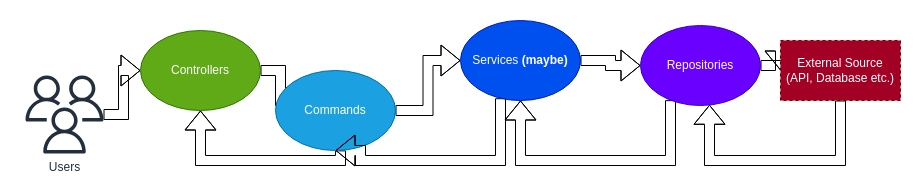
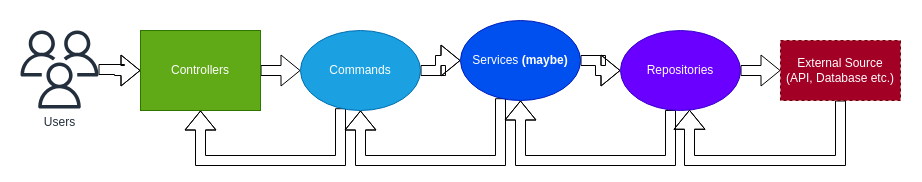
node "Repositories": moved (701, 66) -> (681, 71)
node "Controllers": shape ellipse -> rectangle
node "Commands": moved (336, 111) -> (361, 71)
node "Users": moved (65, 115) -> (60, 70)
